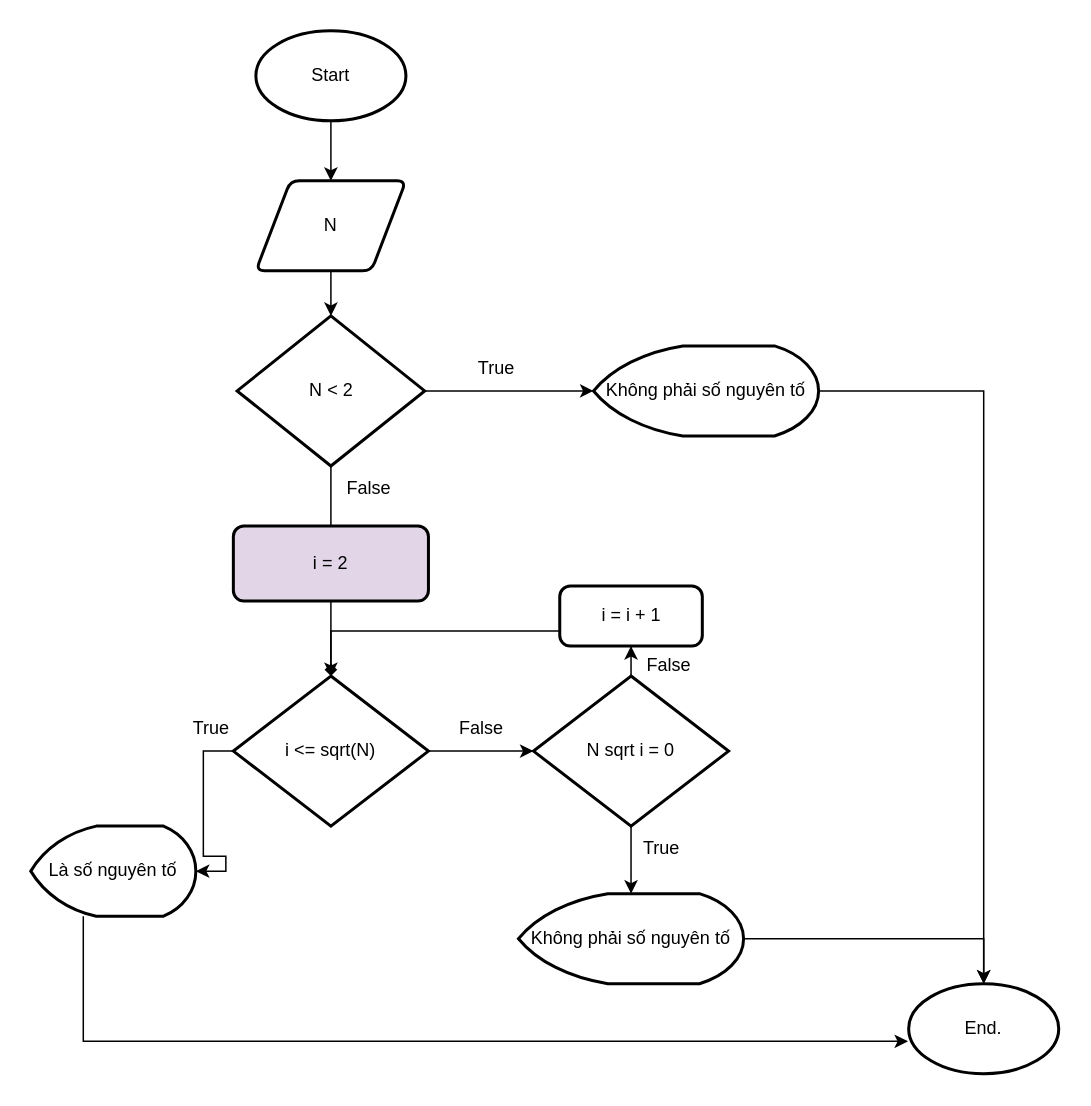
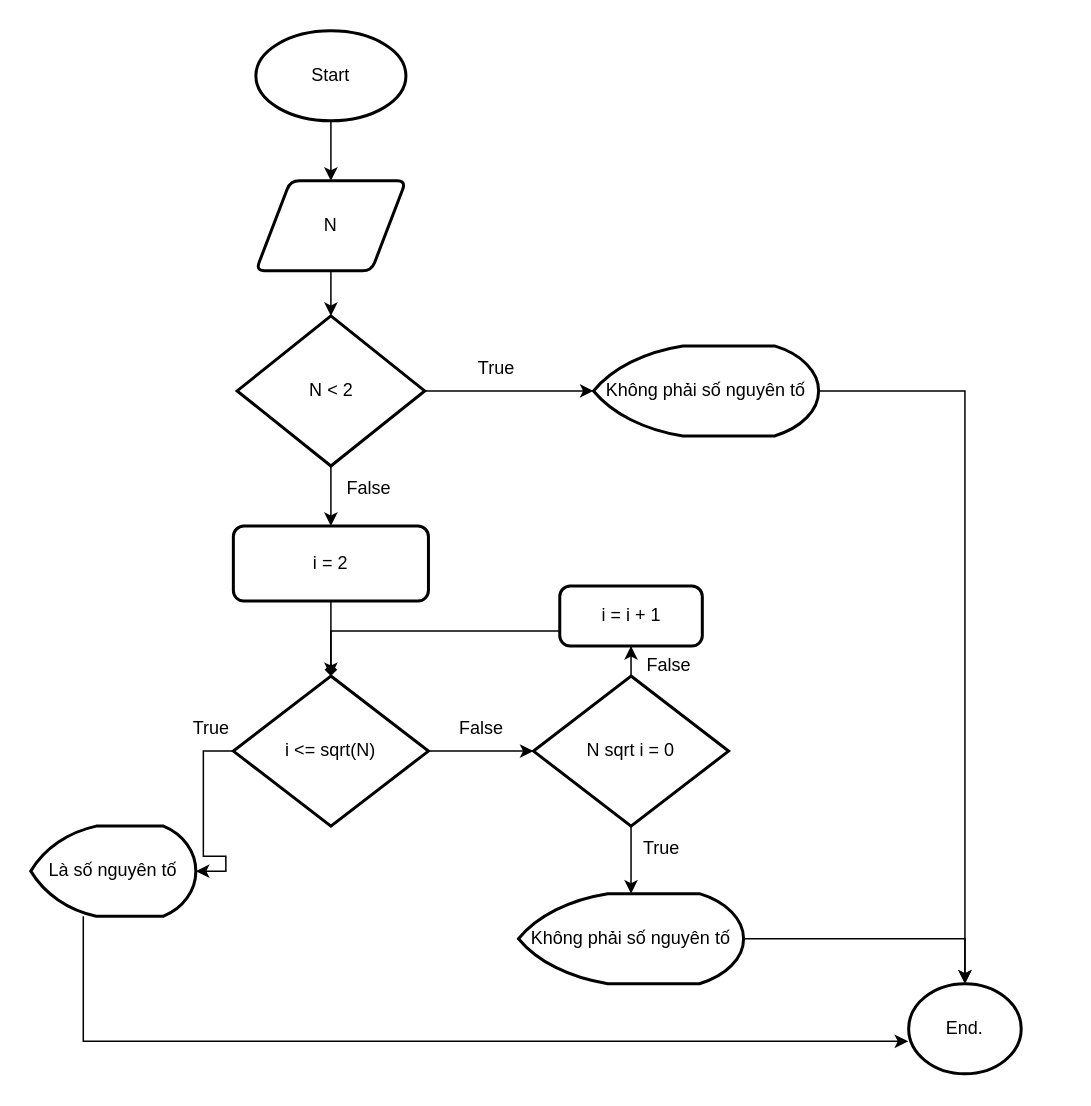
edge "N < 2" -- "i = 2": arrowhead none -> classic
node "i = 2": fillcolor #e1d5e7 -> #ffffff
node "End.": size 150x90 -> 113x90
